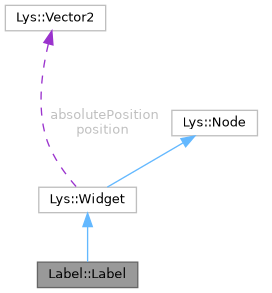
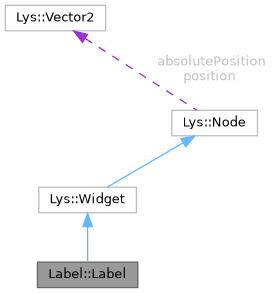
edge "Lys::Widget" -> "Lys::Vector2": now "Lys::Node" -> "Lys::Vector2"
